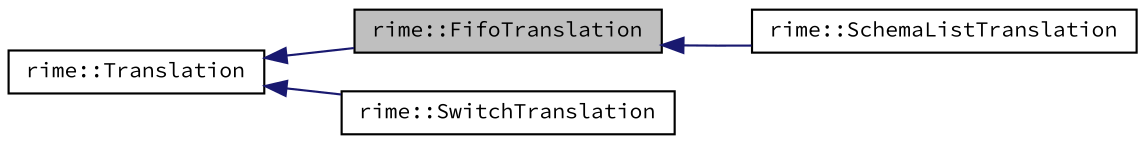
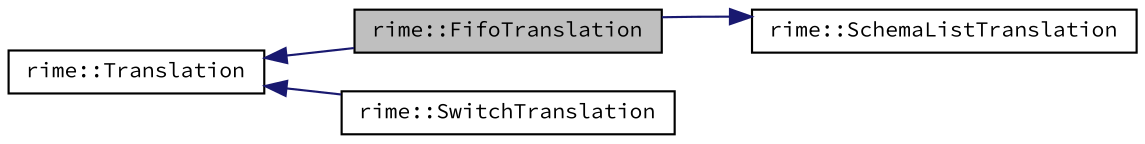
edge "rime::SchemaListTranslation" -> "rime::FifoTranslation": reversed
